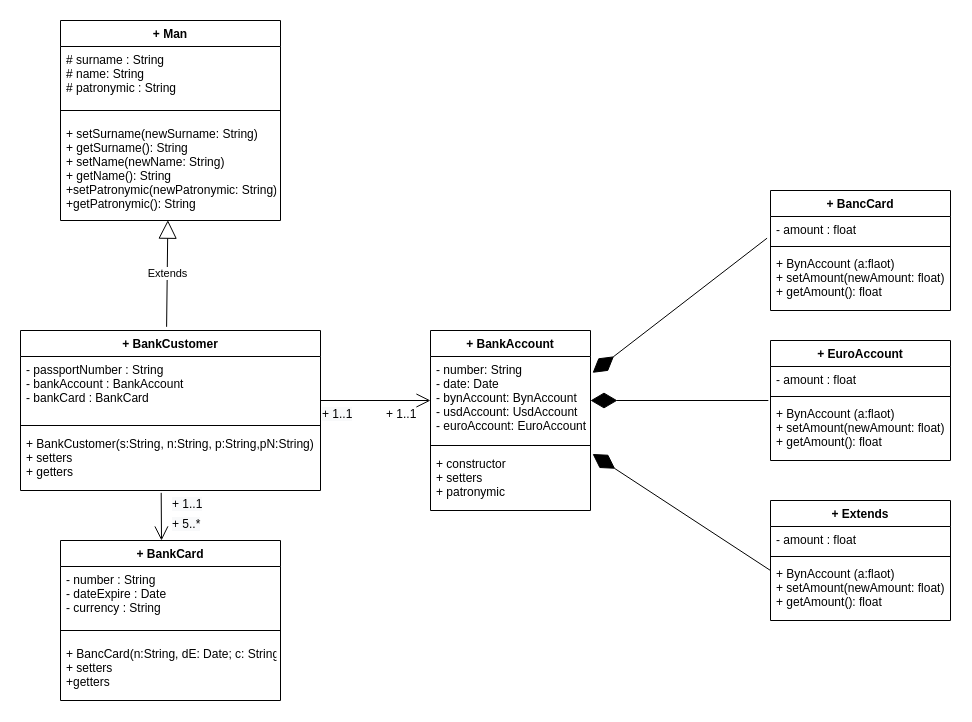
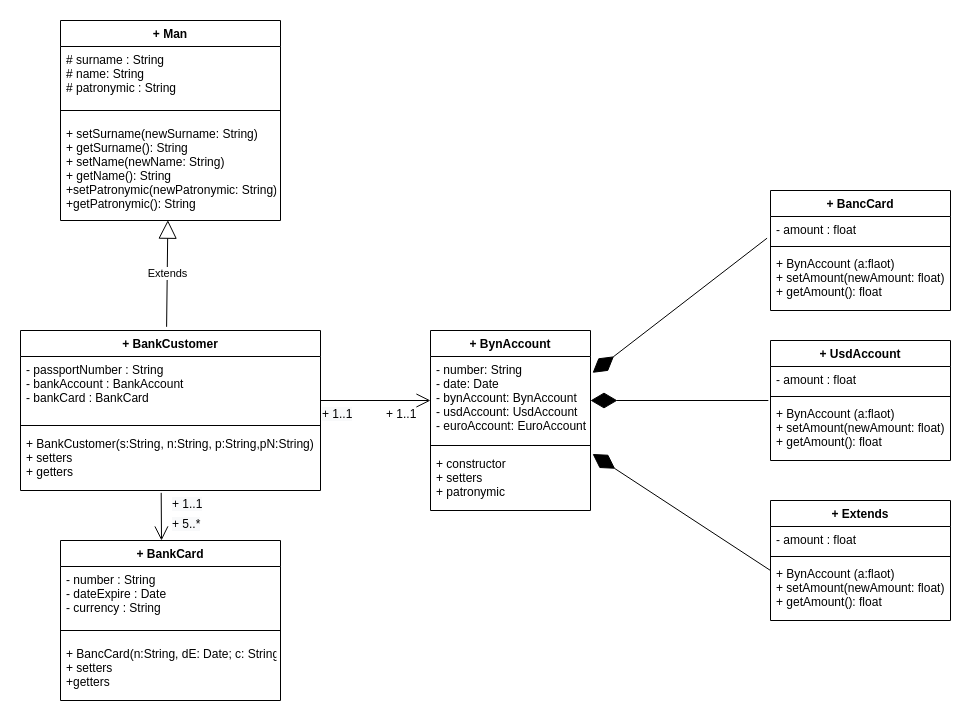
node "+ BankAccount": label "+ BankAccount" -> "+ BynAccount"
node "+ EuroAccount": label "+ EuroAccount" -> "+ UsdAccount"
